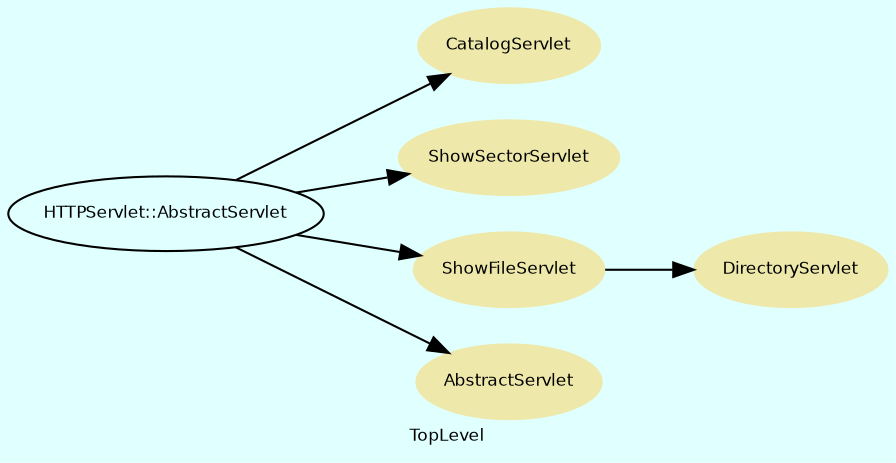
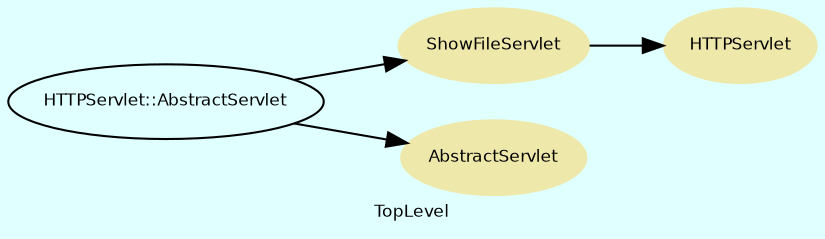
node "CatalogServlet": removed
node "ShowSectorServlet": removed
node "DirectoryServlet": label "DirectoryServlet" -> "HTTPServlet"
